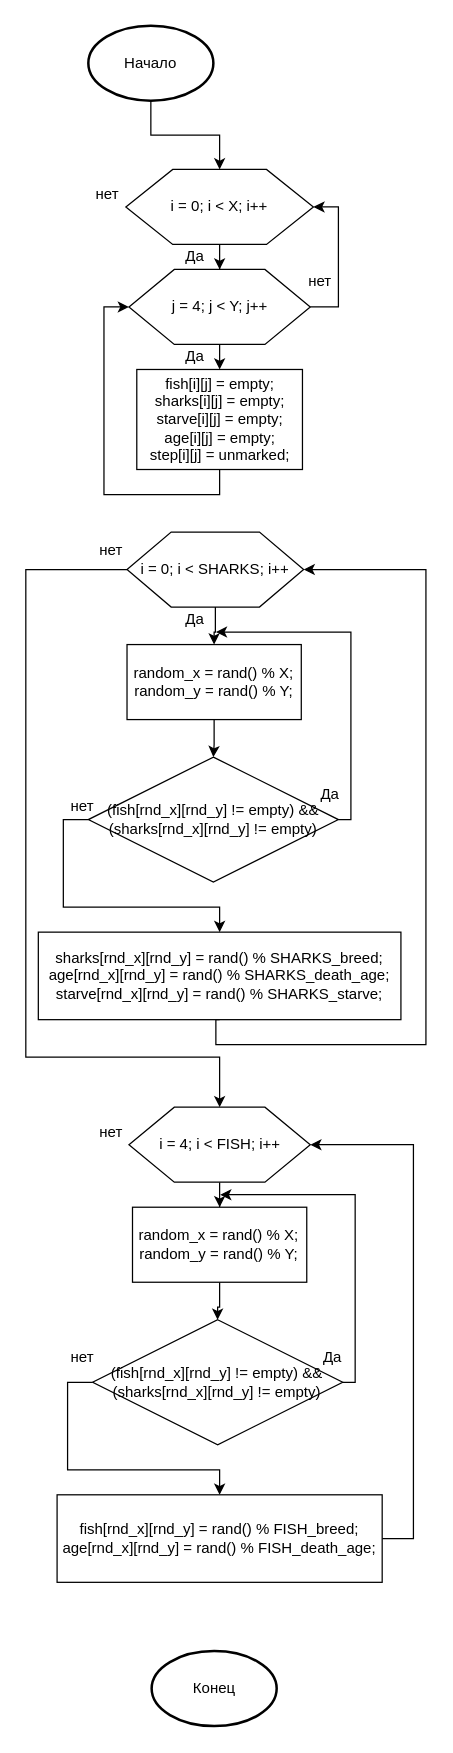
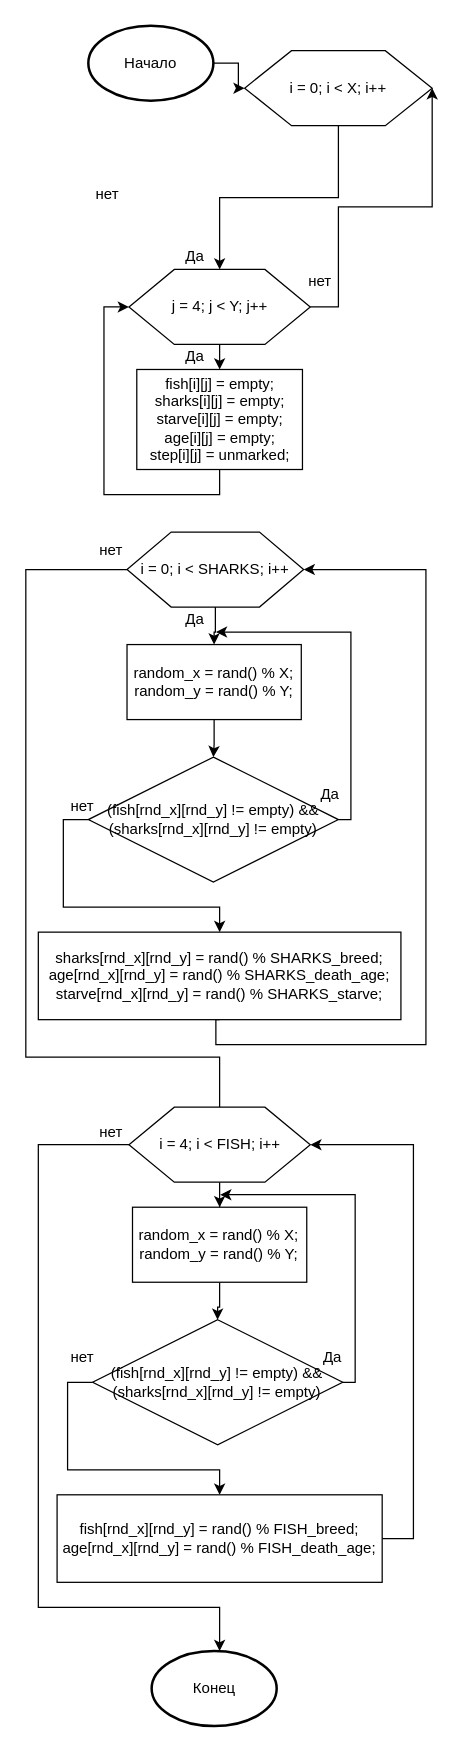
node "i = 0; i < X; i++": moved (219, 207) -> (338, 88)
edge "i = 0; i < SHARKS; i++" -> "i = 4; i < FISH; i++": arrowhead classic -> none
edge "i = 4; i < FISH; i++" -> "Конец": added
